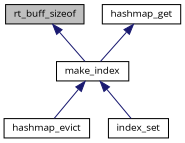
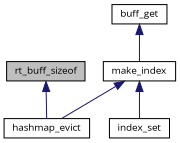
node "hashmap_get": label "hashmap_get" -> "buff_get"
edge "make_index" -> "rt_buff_sizeof": now "hashmap_evict" -> "rt_buff_sizeof"
